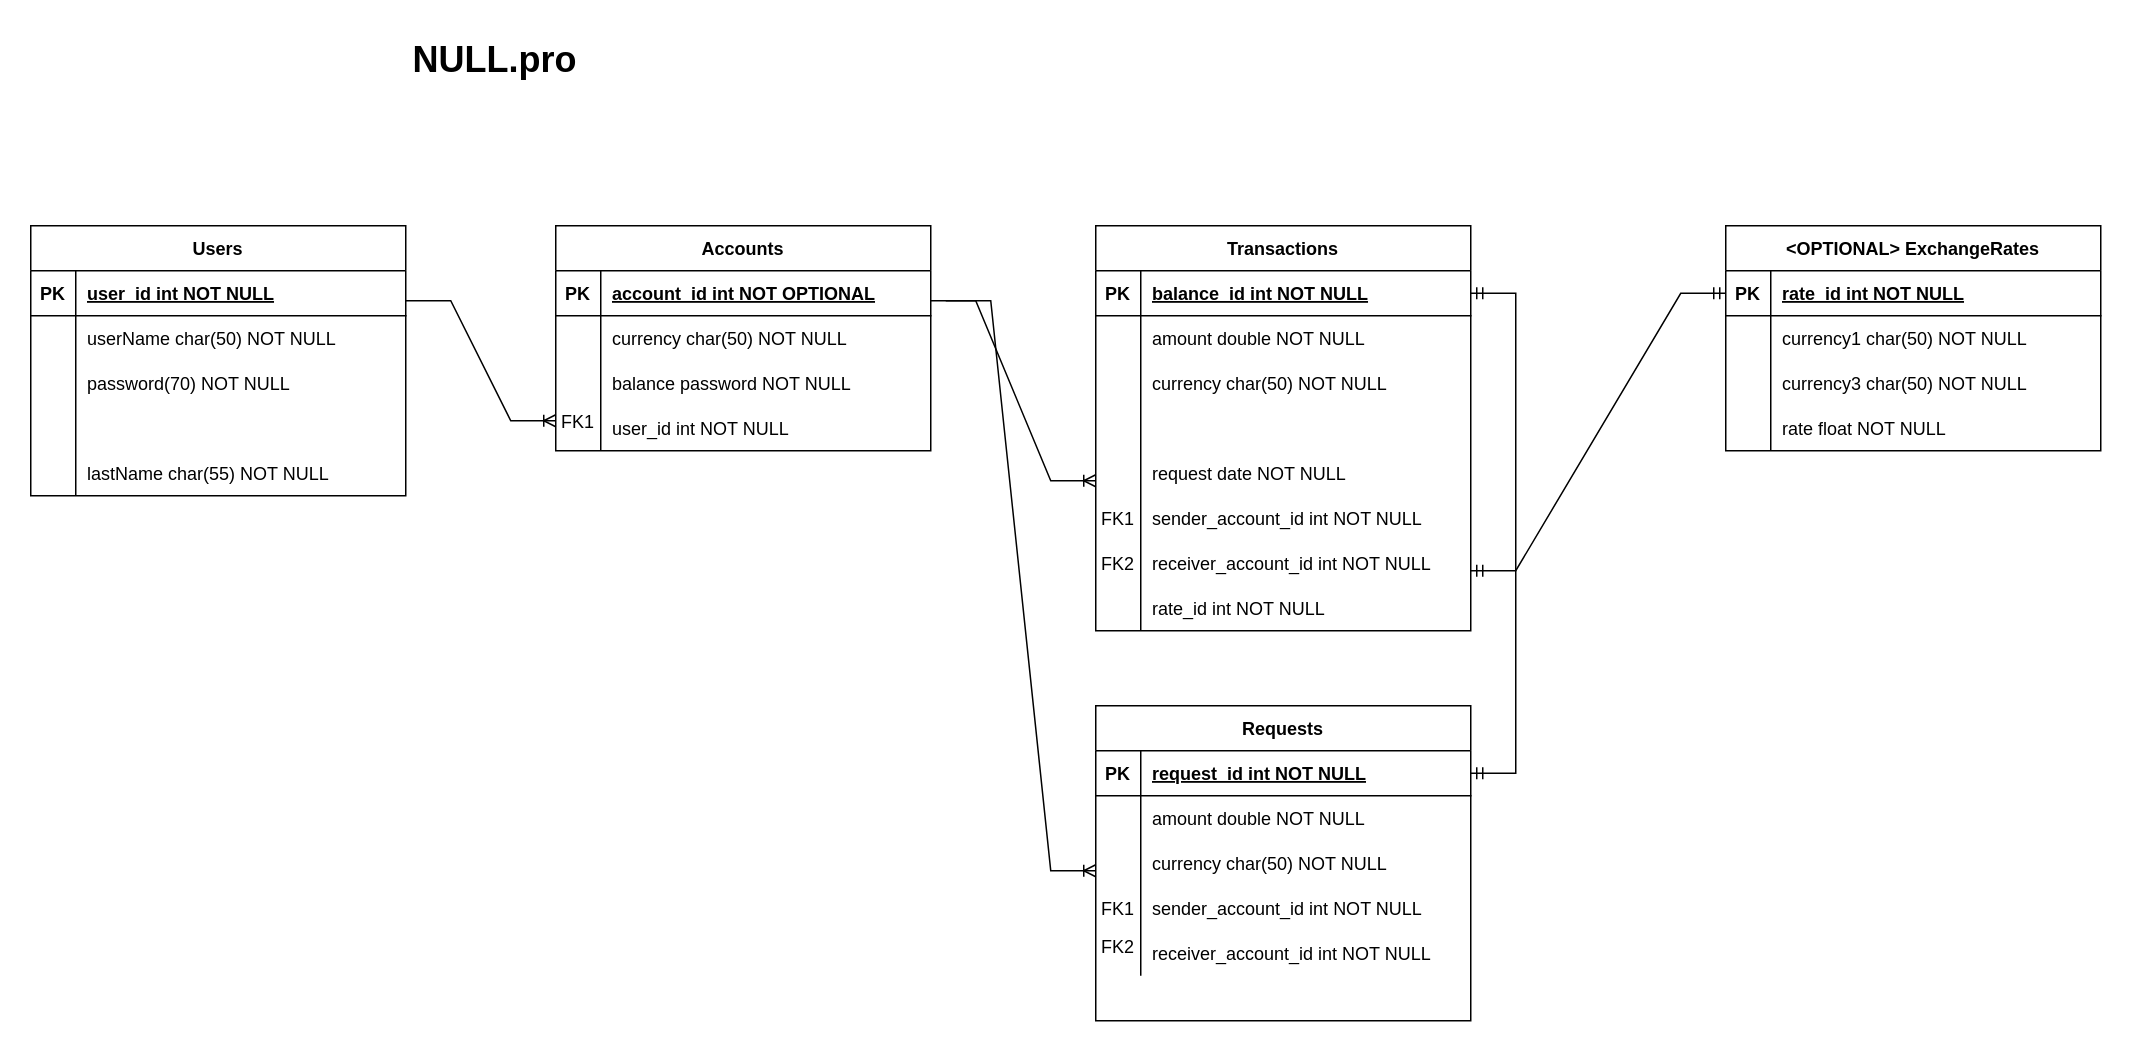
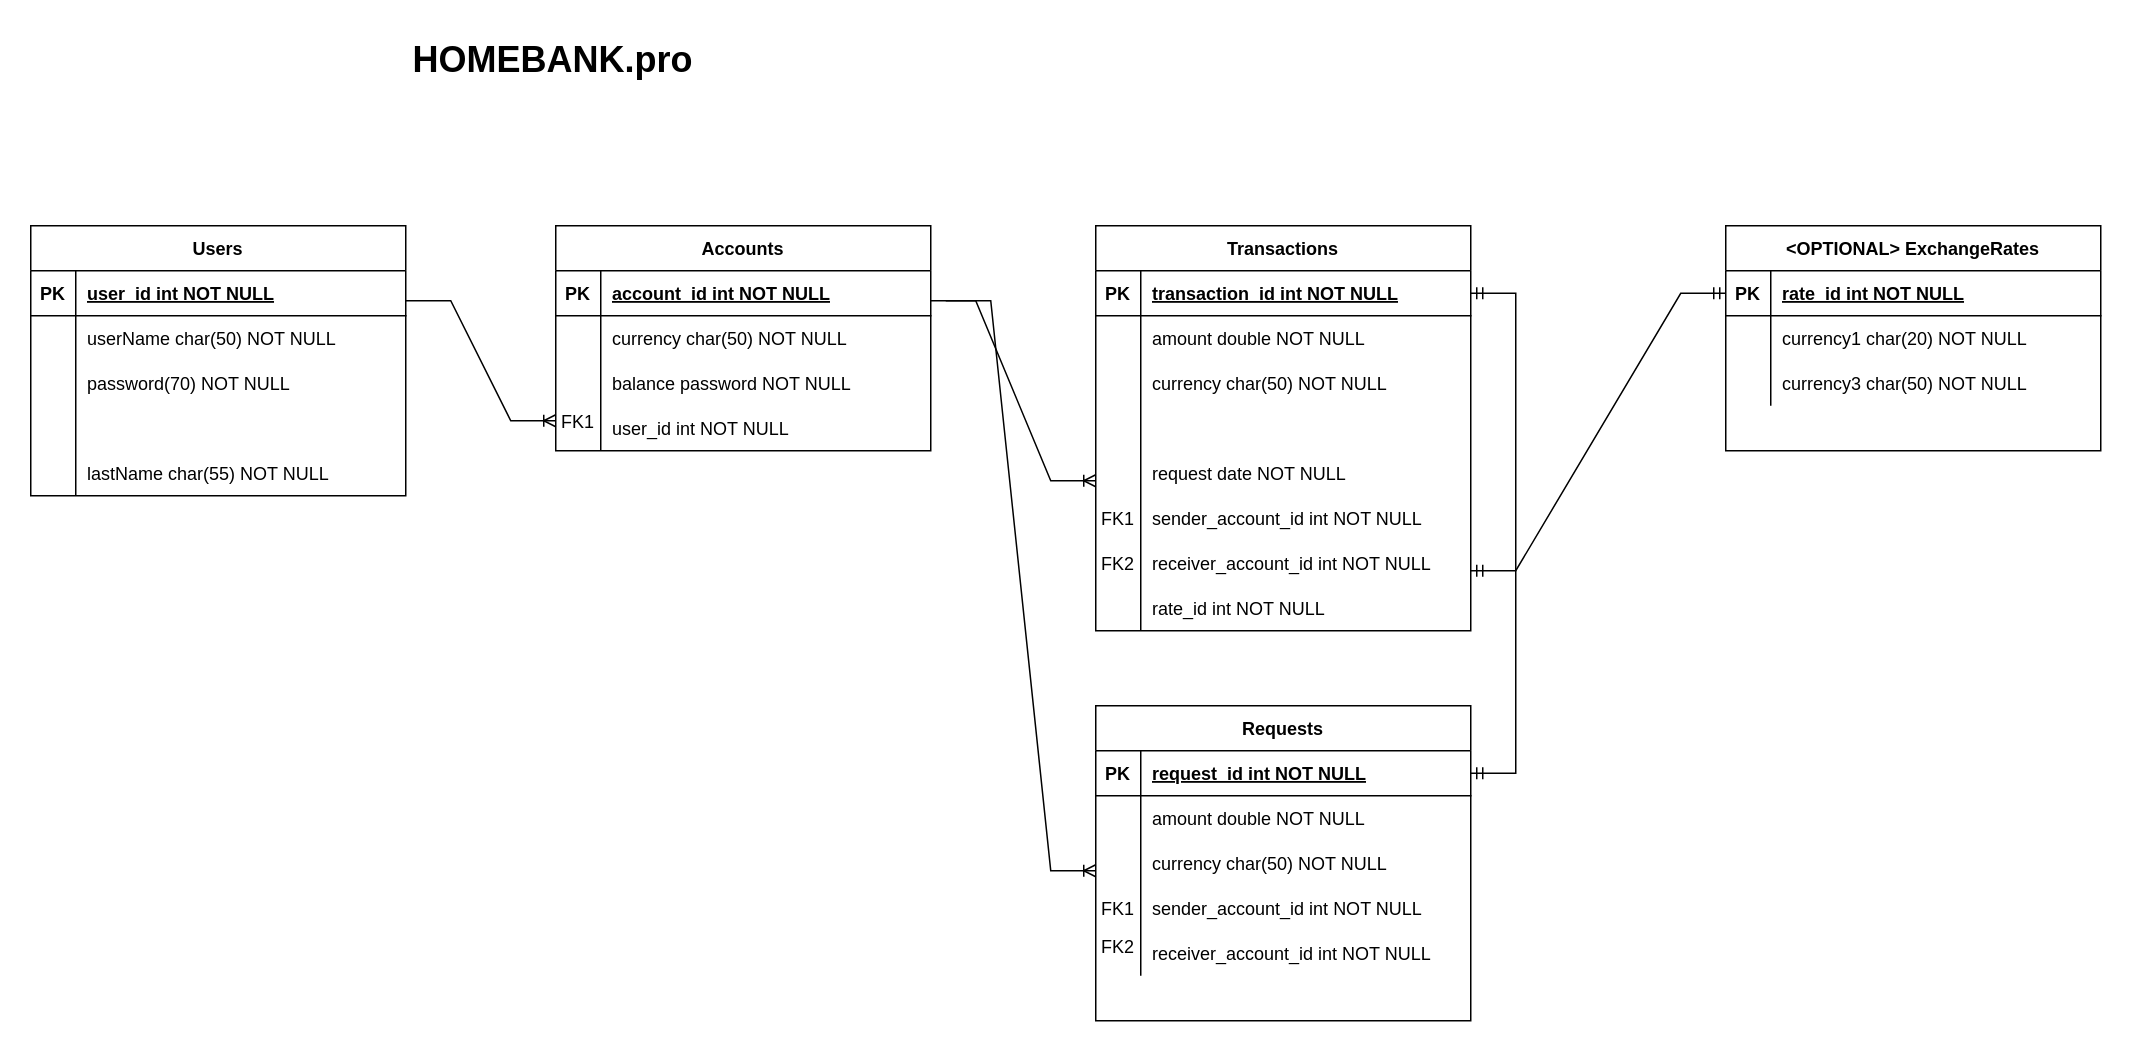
node "NULL.pro": label "NULL.pro" -> "HOMEBANK.pro"
node "account_id int NOT OPTIONAL": label "account_id int NOT OPTIONAL" -> "account_id int NOT NULL"
node "balance_id int NOT NULL": label "balance_id int NOT NULL" -> "transaction_id int NOT NULL"
node "currency1 char(50) NOT NULL": label "currency1 char(50) NOT NULL" -> "currency1 char(20) NOT NULL"
node "rate float NOT NULL": removed
